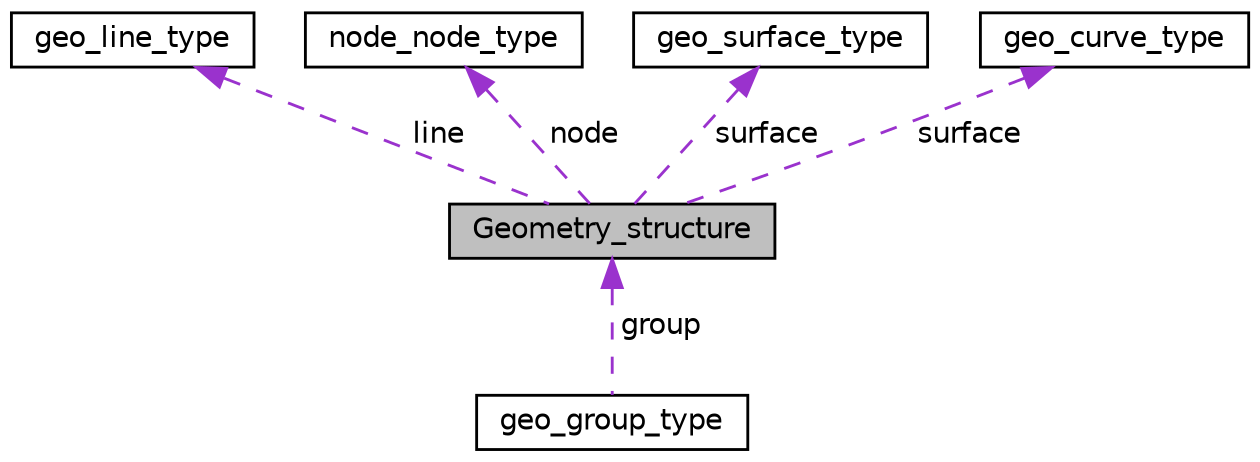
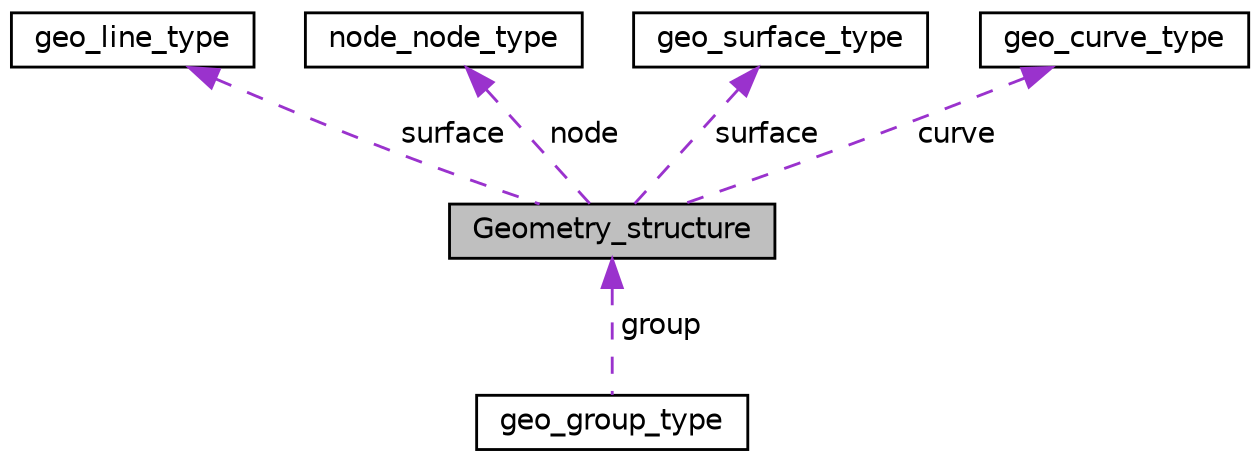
edge "Geometry_structure" -> "geo_line_type": label " line" -> " surface"
edge "Geometry_structure" -> "geo_curve_type": label " surface" -> " curve"
